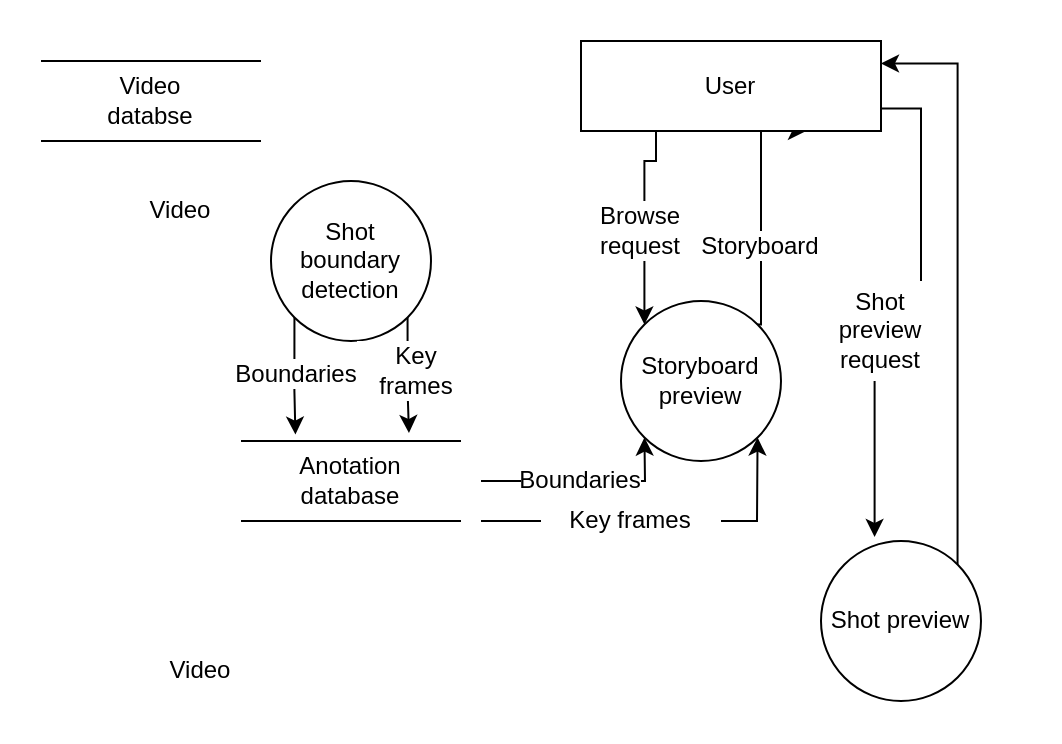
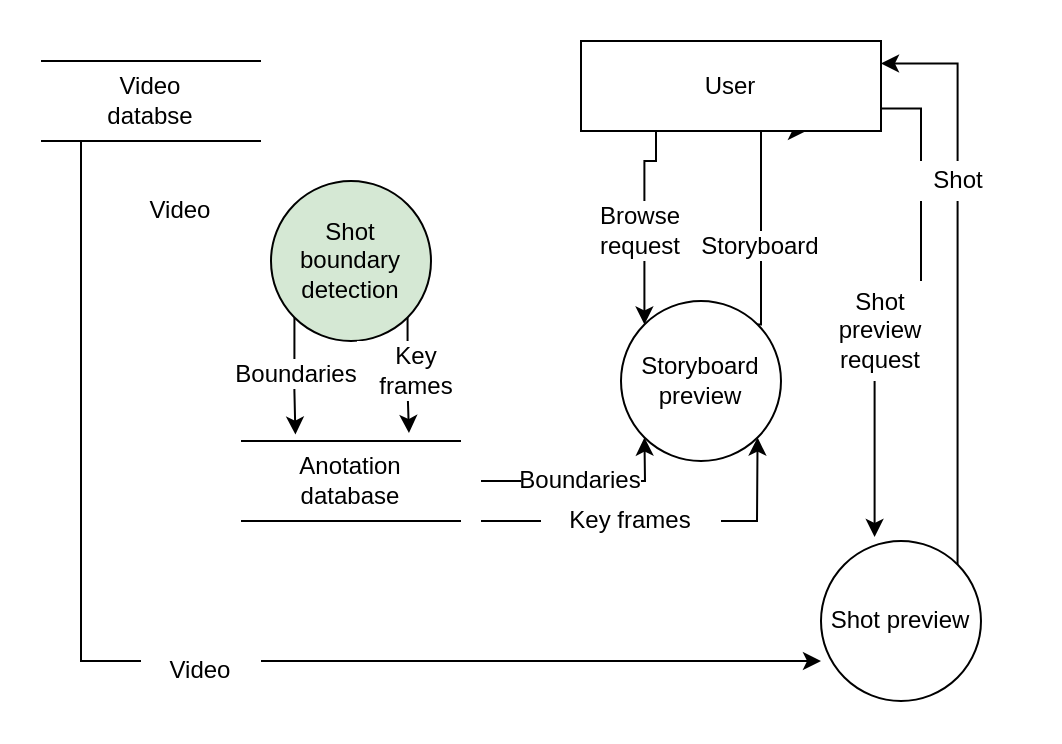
node "Shot": added
node "Shot boundary detection": fillcolor #ffffff -> #d5e8d4
edge "Video databse" -> "Shot preview": added
